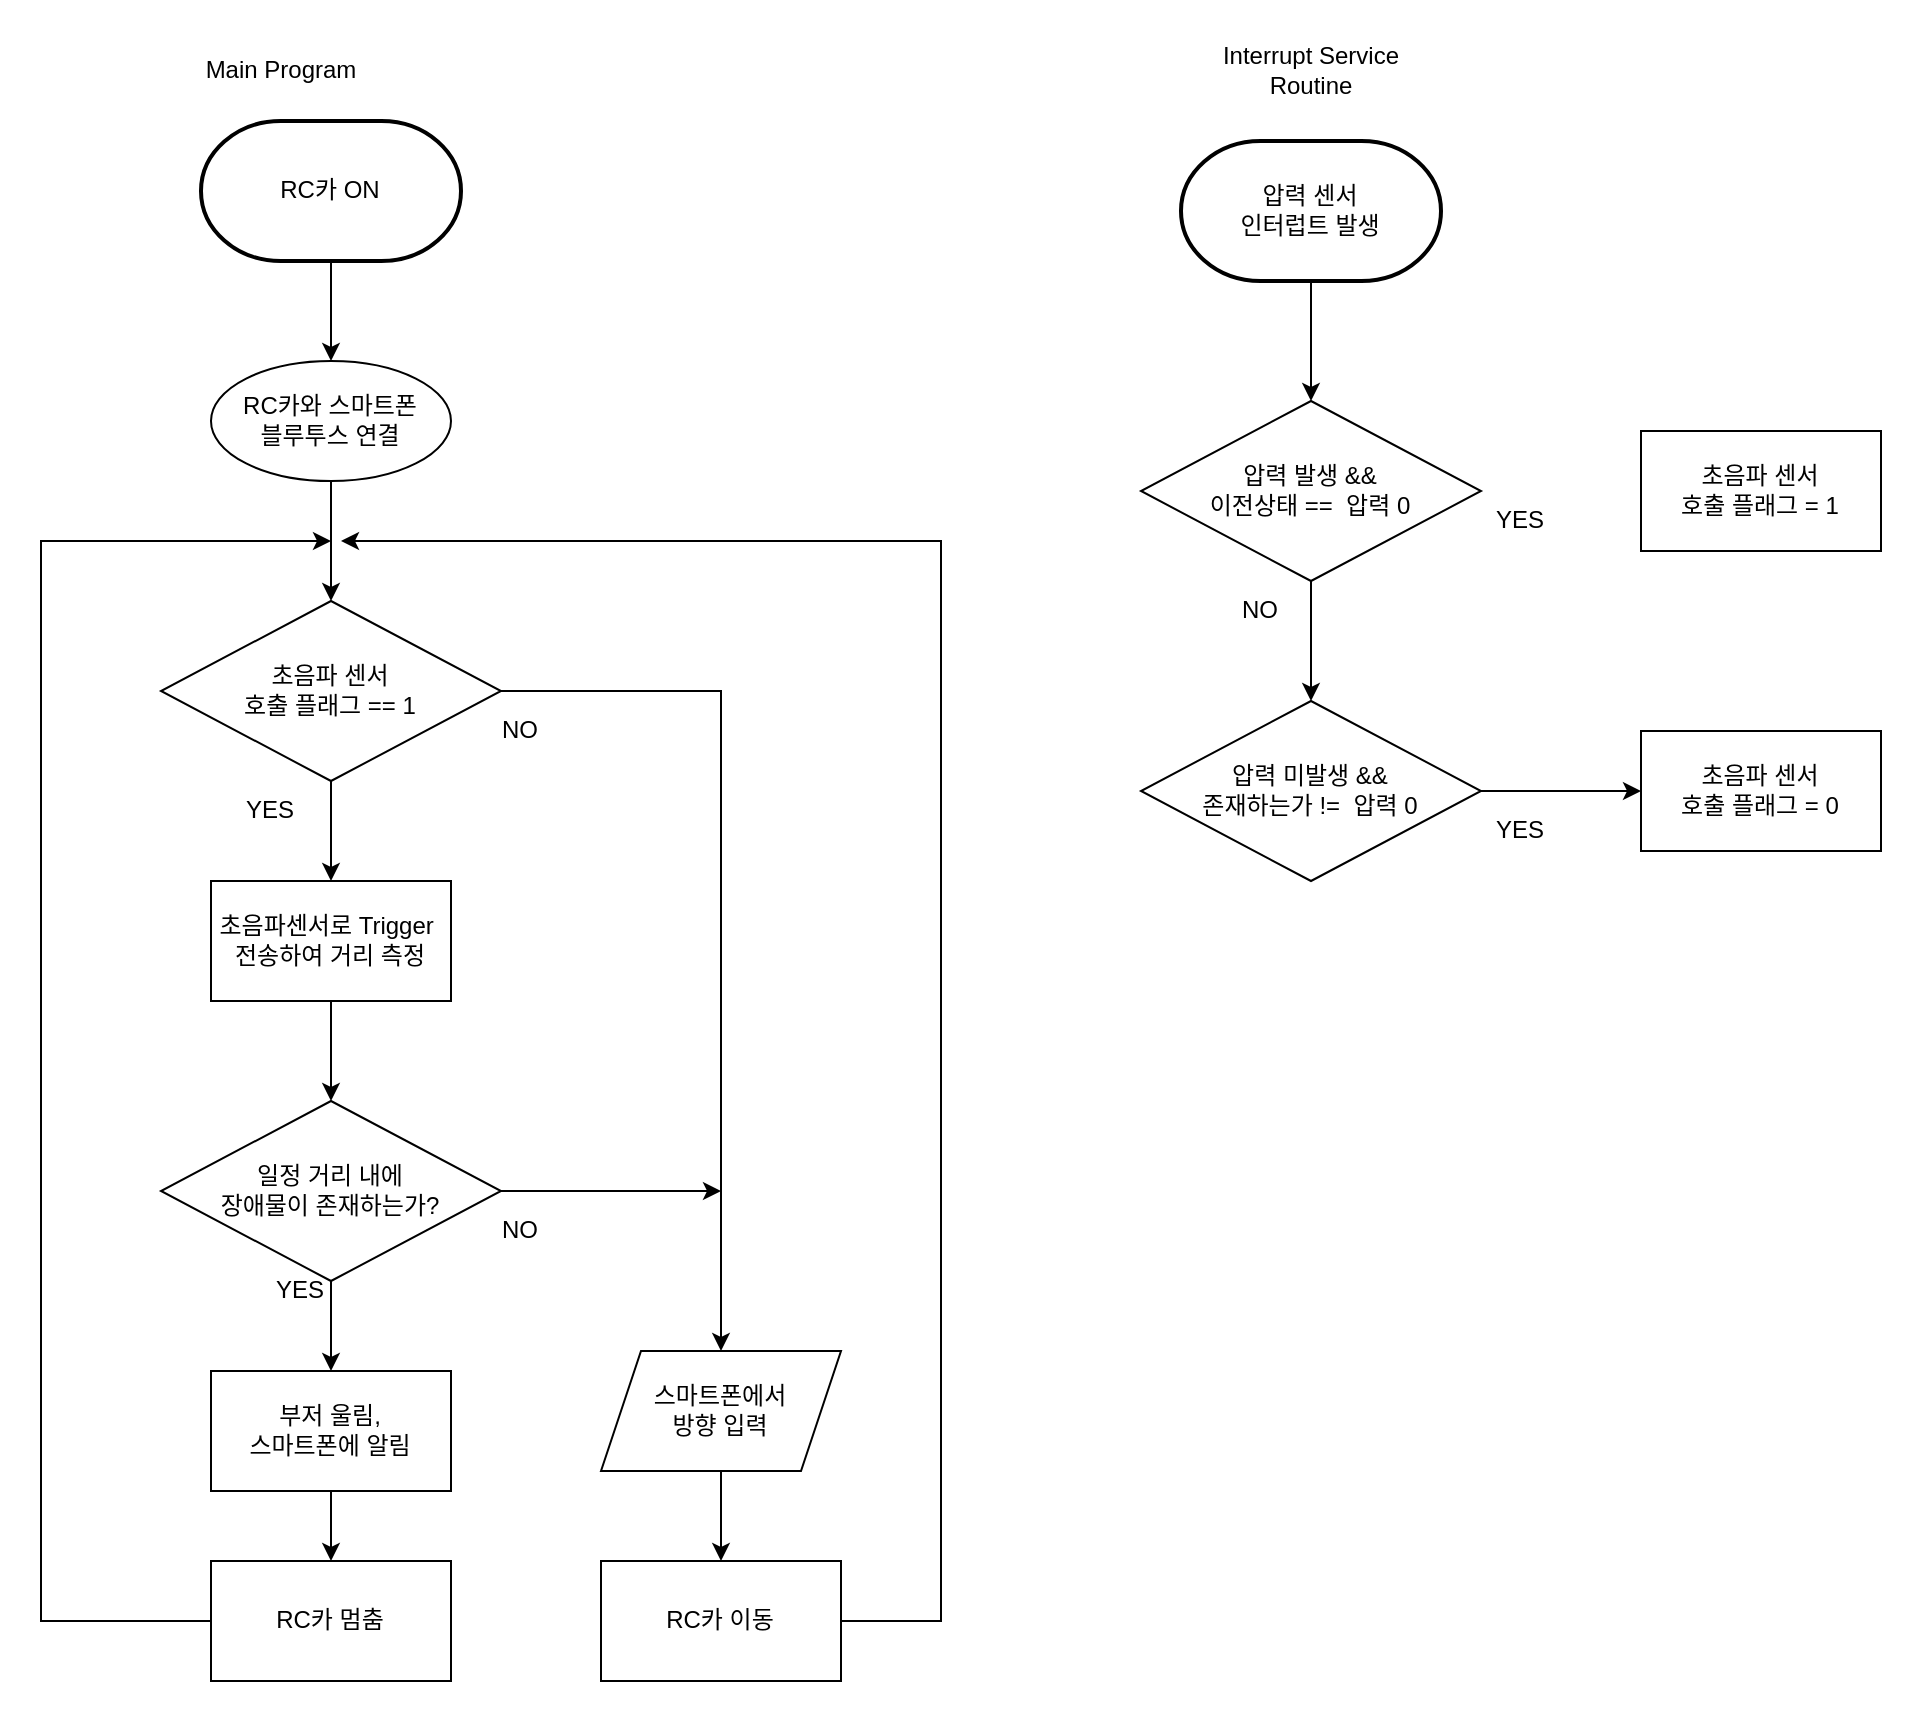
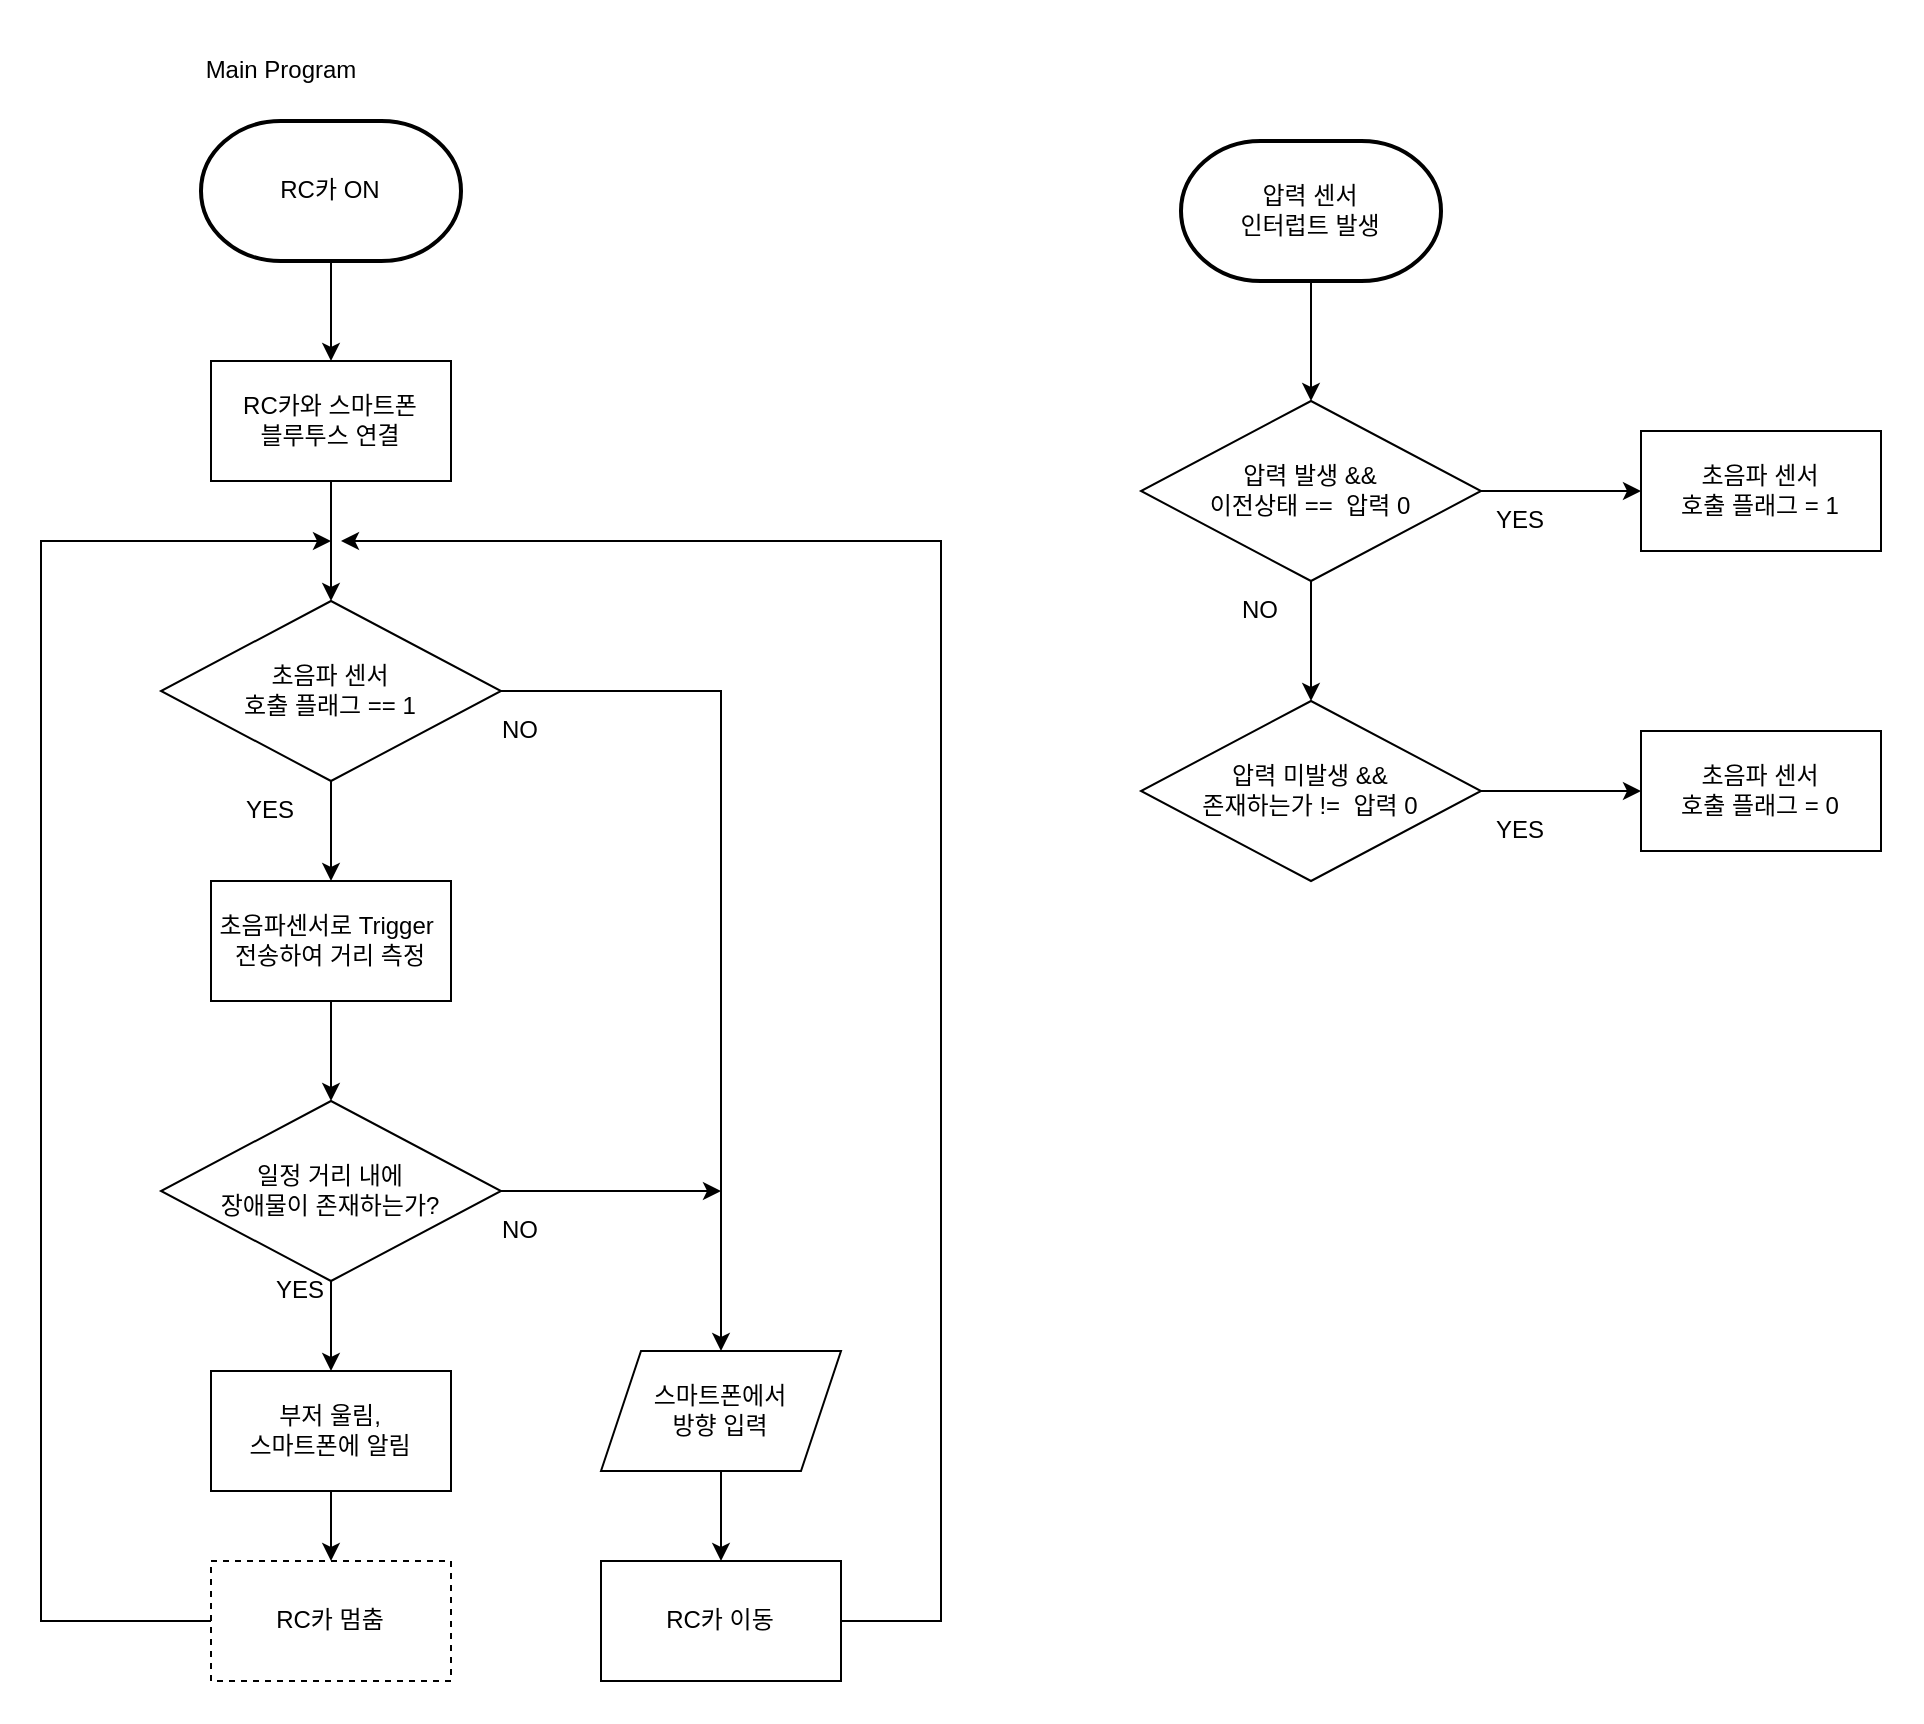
node "Interrupt Service Routine": removed
node "RC카와 스마트폰 블루투스 연결": shape ellipse -> rectangle
edge "압력 발생 && 이전상태 == 압력 0" -> "초음파 센서 호출 플래그 = 1": added
node "RC카 멈춤": style solid -> dashed
